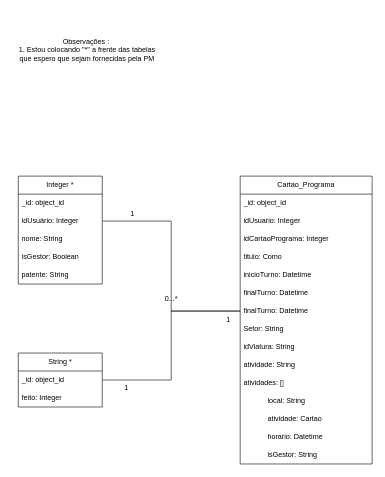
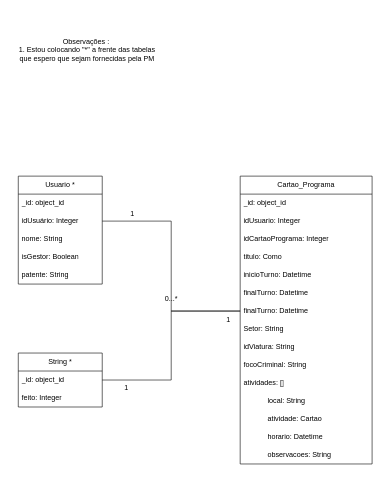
node "Integer *": label "Integer *" -> "Usuario *"
node "atividade: String": label "atividade: String" -> "focoCriminal: String"
node "isGestor: String": label "isGestor: String" -> "observacoes: String"
